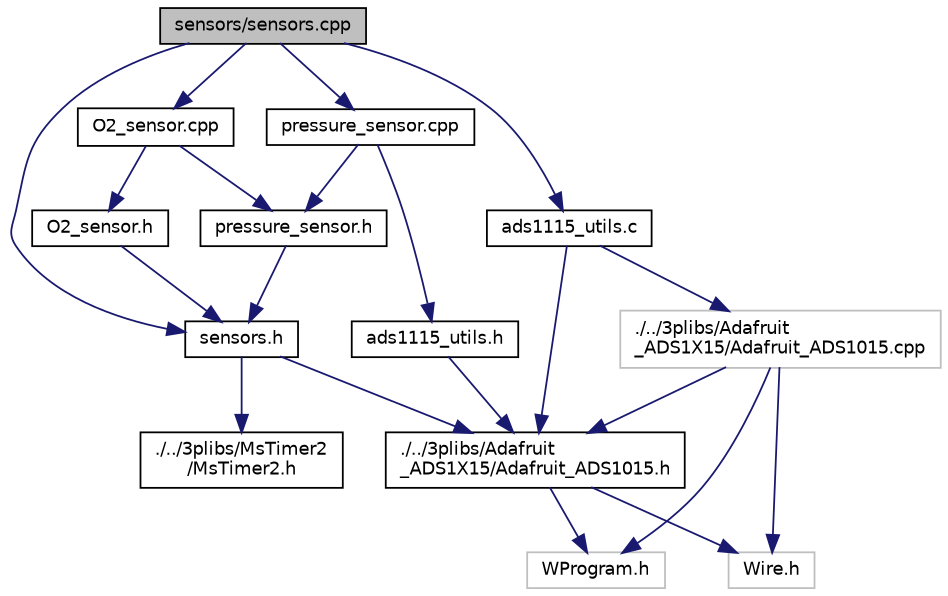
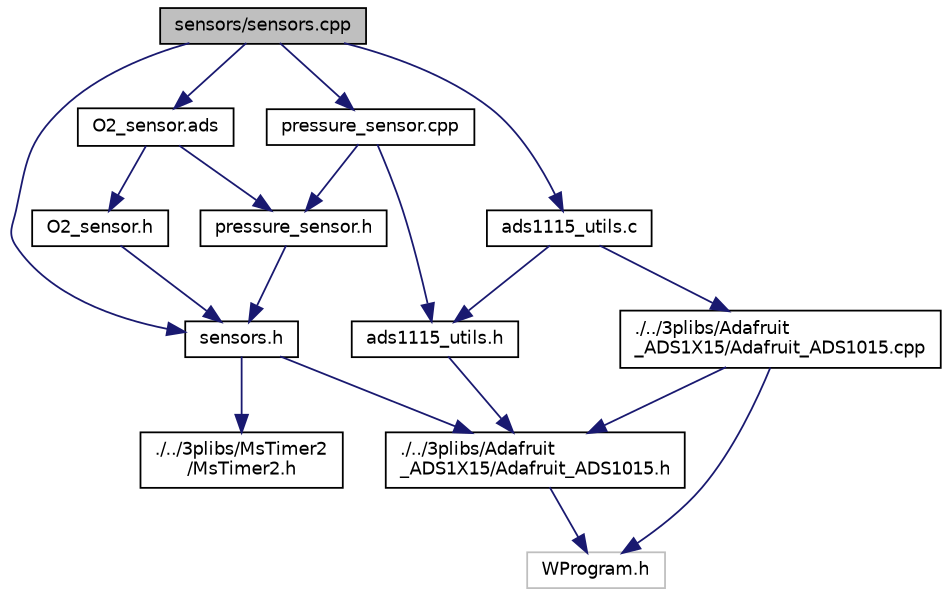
node "O2_sensor.cpp": label "O2_sensor.cpp" -> "O2_sensor.ads"
edge "ads1115_utils.c" -> "./../3plibs/Adafruit _ADS1X15/Adafruit_ADS1015.h": now "ads1115_utils.c" -> "ads1115_utils.h"
node "./../3plibs/Adafruit _ADS1X15/Adafruit_ADS1015.cpp": color grey75 -> black
node "Wire.h": removed
